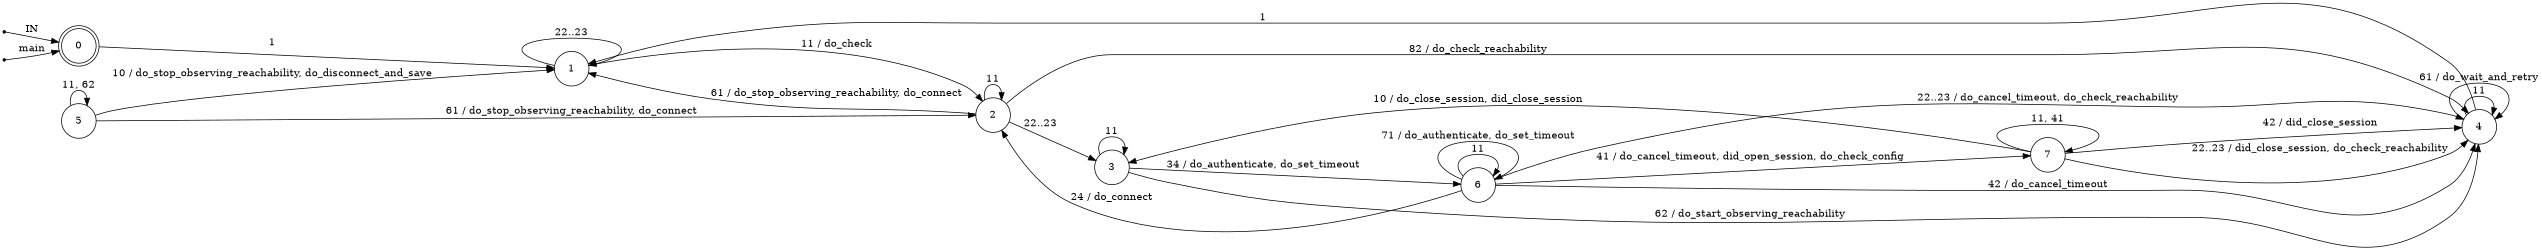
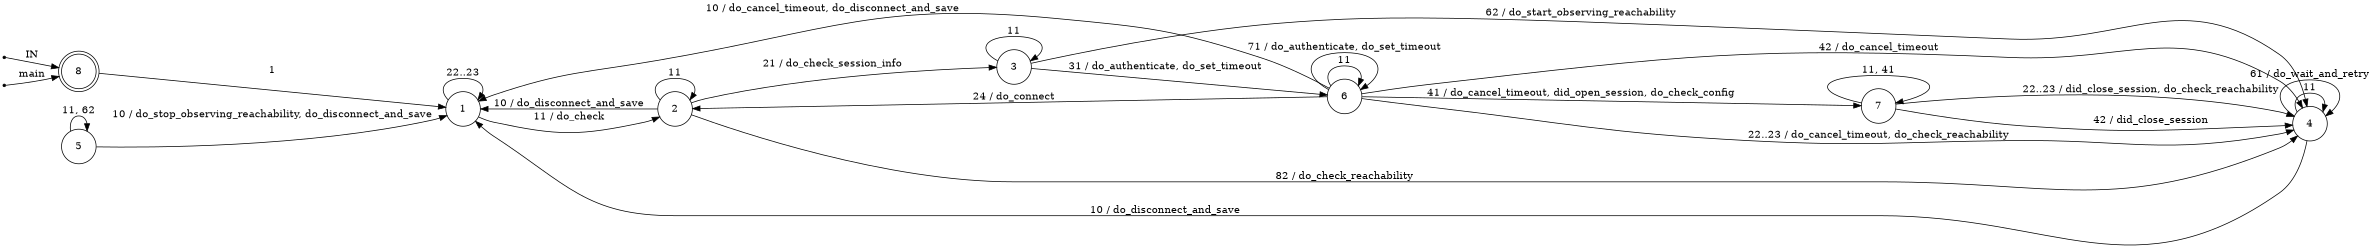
edge "6" -> "1": added, label "10 / do_cancel_timeout, do_disconnect_and_save"
edge "4" -> "1": label "1" -> "10 / do_disconnect_and_save"
node "0": label "0" -> "8"
edge "2" -> "1": label "61 / do_stop_observing_reachability, do_connect" -> "10 / do_disconnect_and_save"
edge "7" -> "3": removed, label "10 / do_close_session, did_close_session"
edge "5" -> "2": removed, label "61 / do_stop_observing_reachability, do_connect"
edge "2" -> "3": label "22..23" -> "21 / do_check_session_info"
edge "3" -> "6": label "34 / do_authenticate, do_set_timeout" -> "31 / do_authenticate, do_set_timeout"
